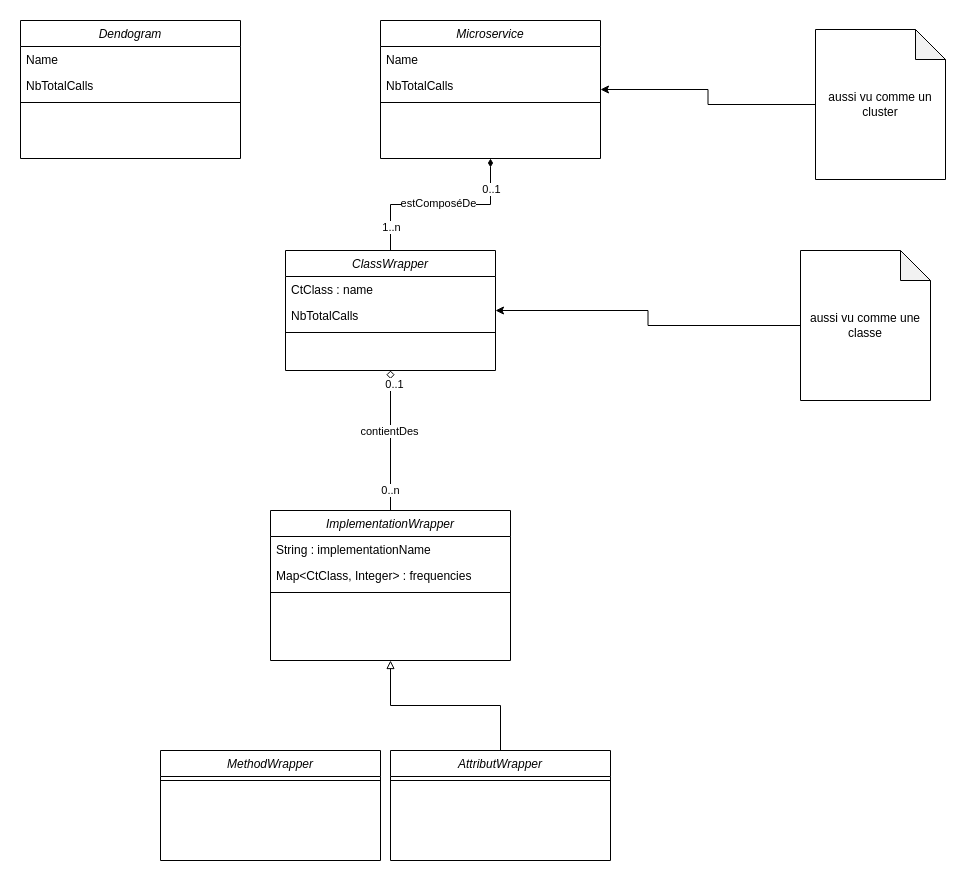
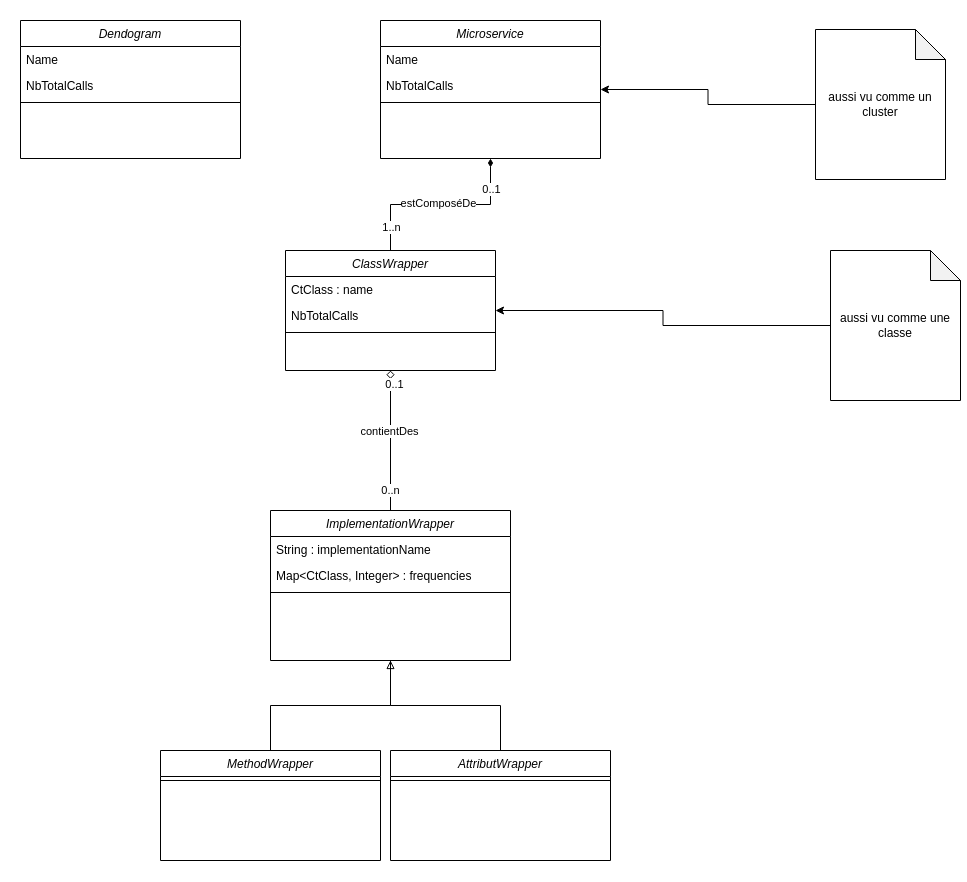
node "aussi vu comme une classe": moved (866, 326) -> (896, 326)
edge "MethodWrapper" -> "ImplementationWrapper": added
edge "AttributWrapper" -> "ImplementationWrapper": arrowhead block -> none
